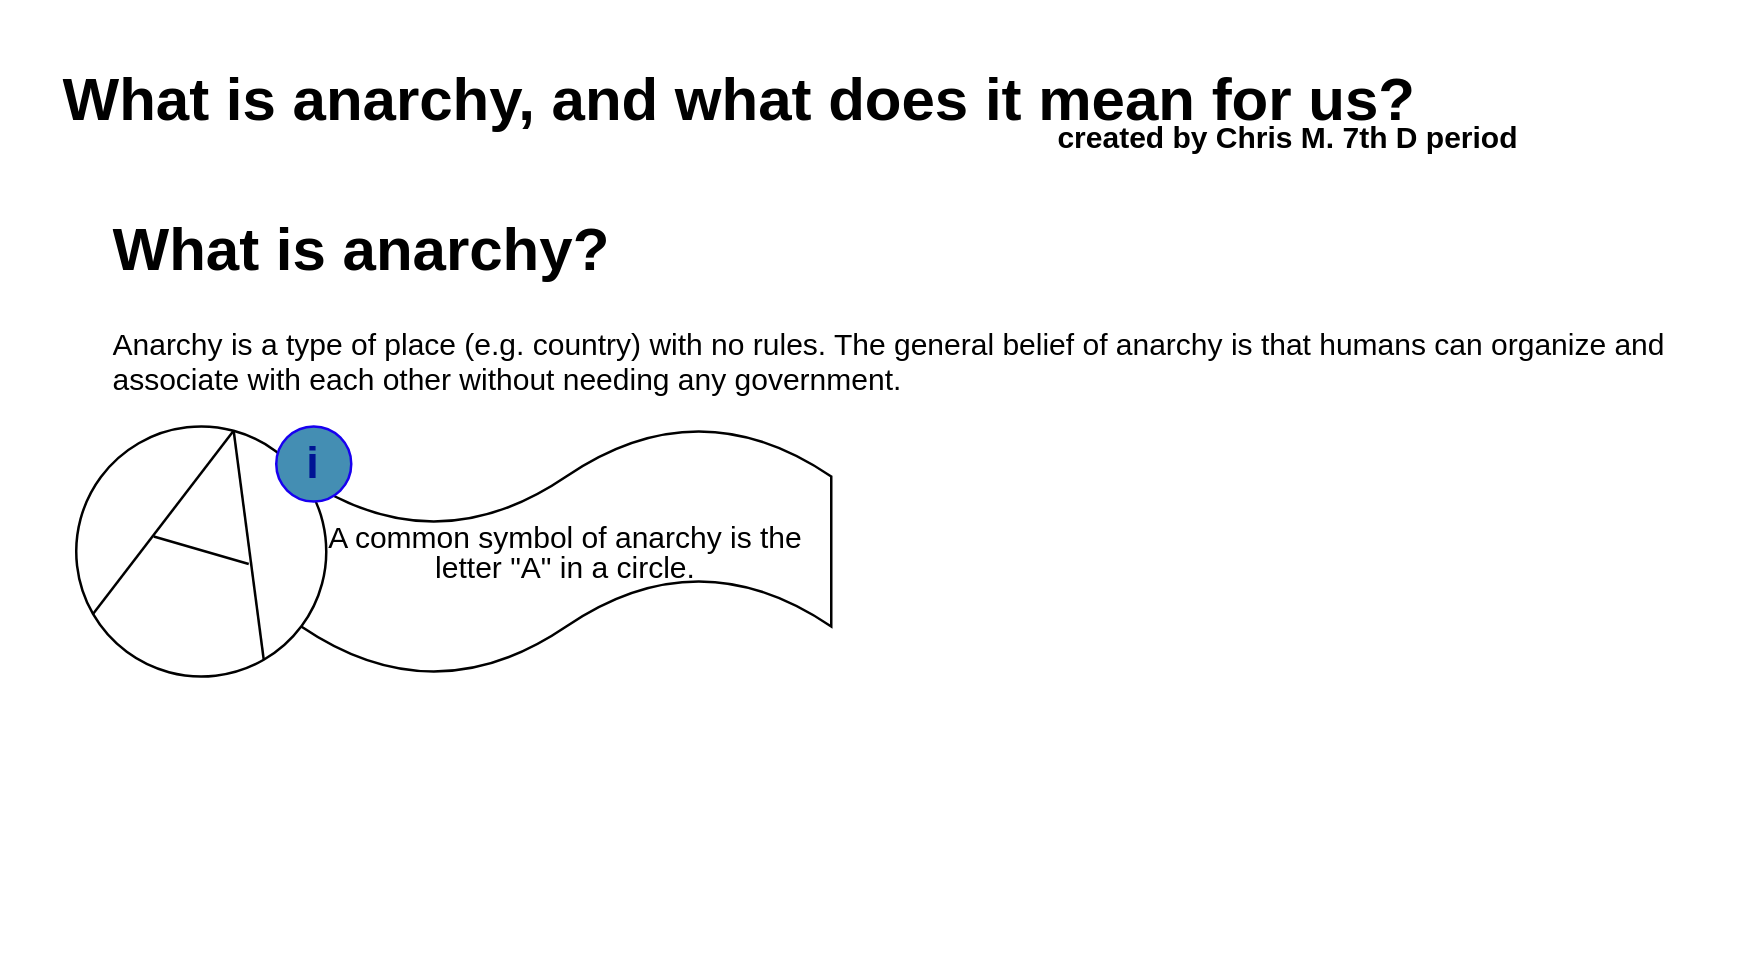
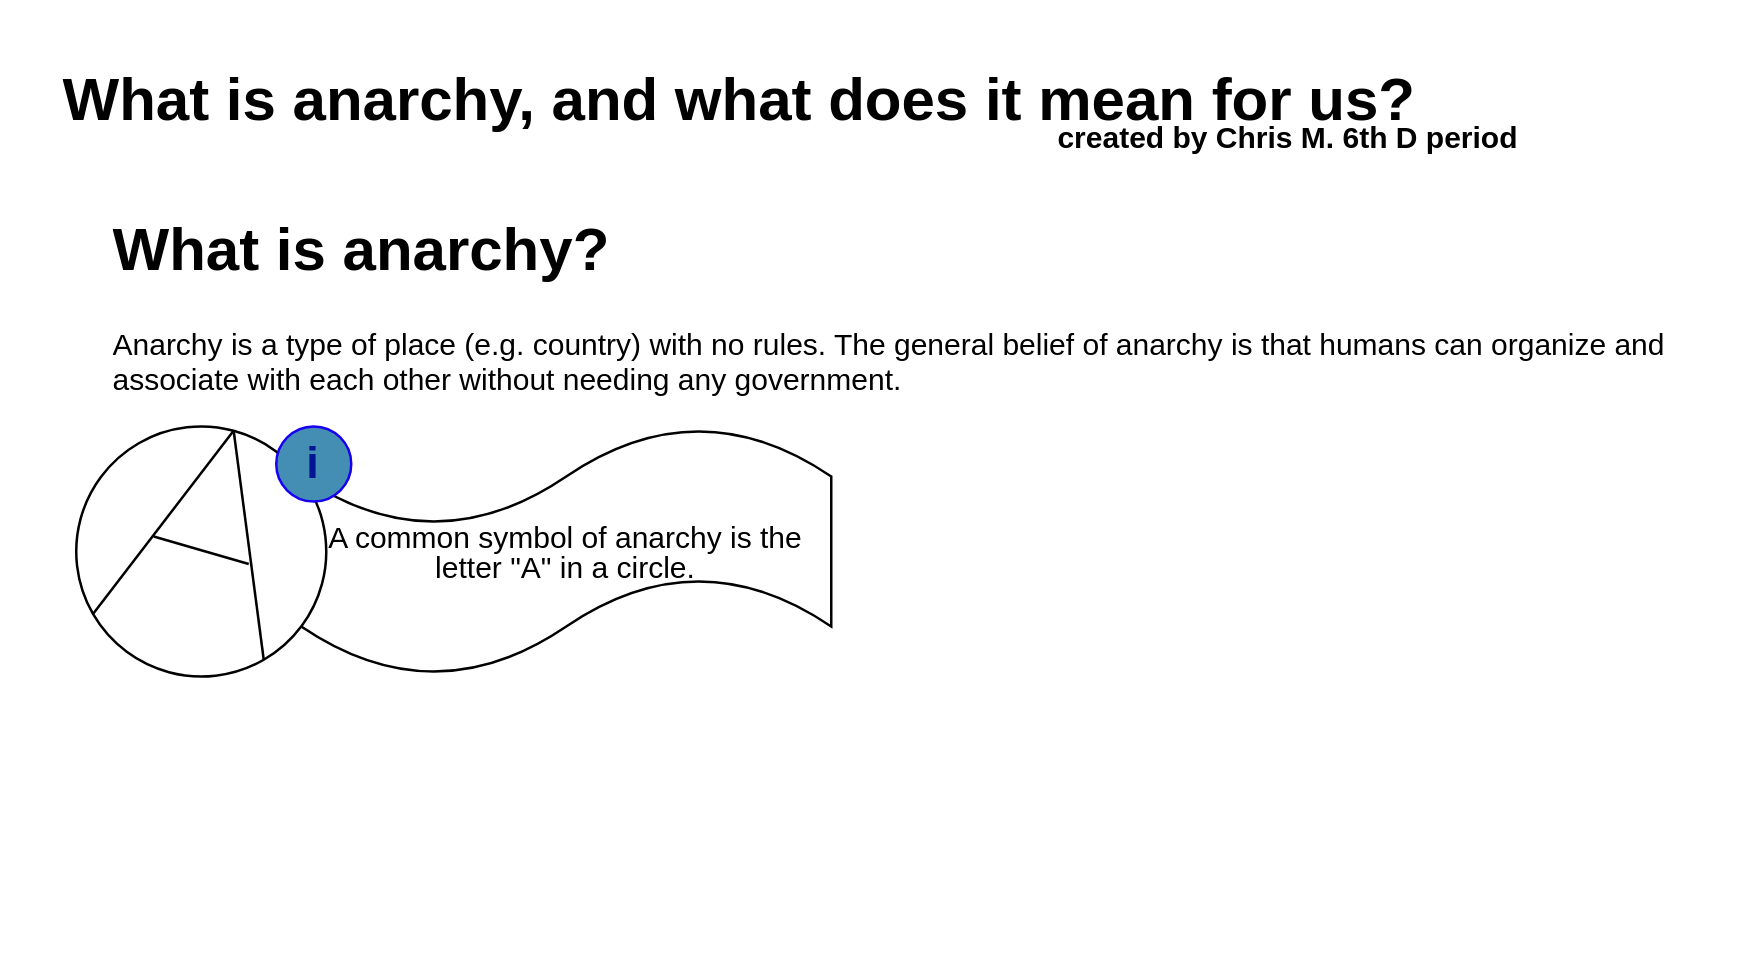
node "created by Chris M. 7th D period": label "created by Chris M. 7th D period" -> "created by Chris M. 6th D period"
